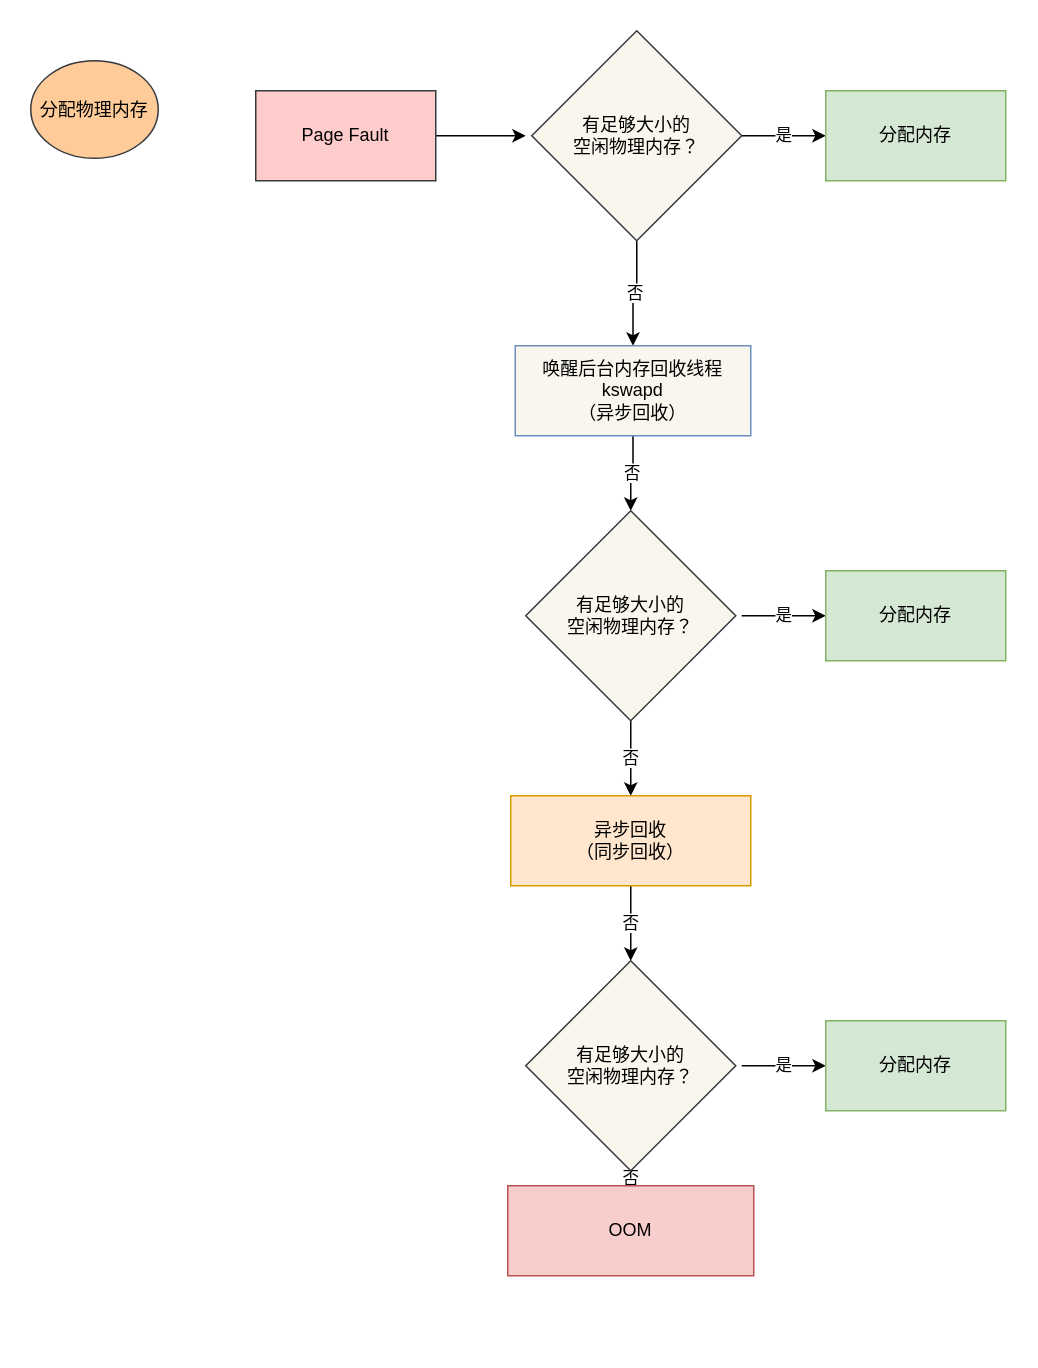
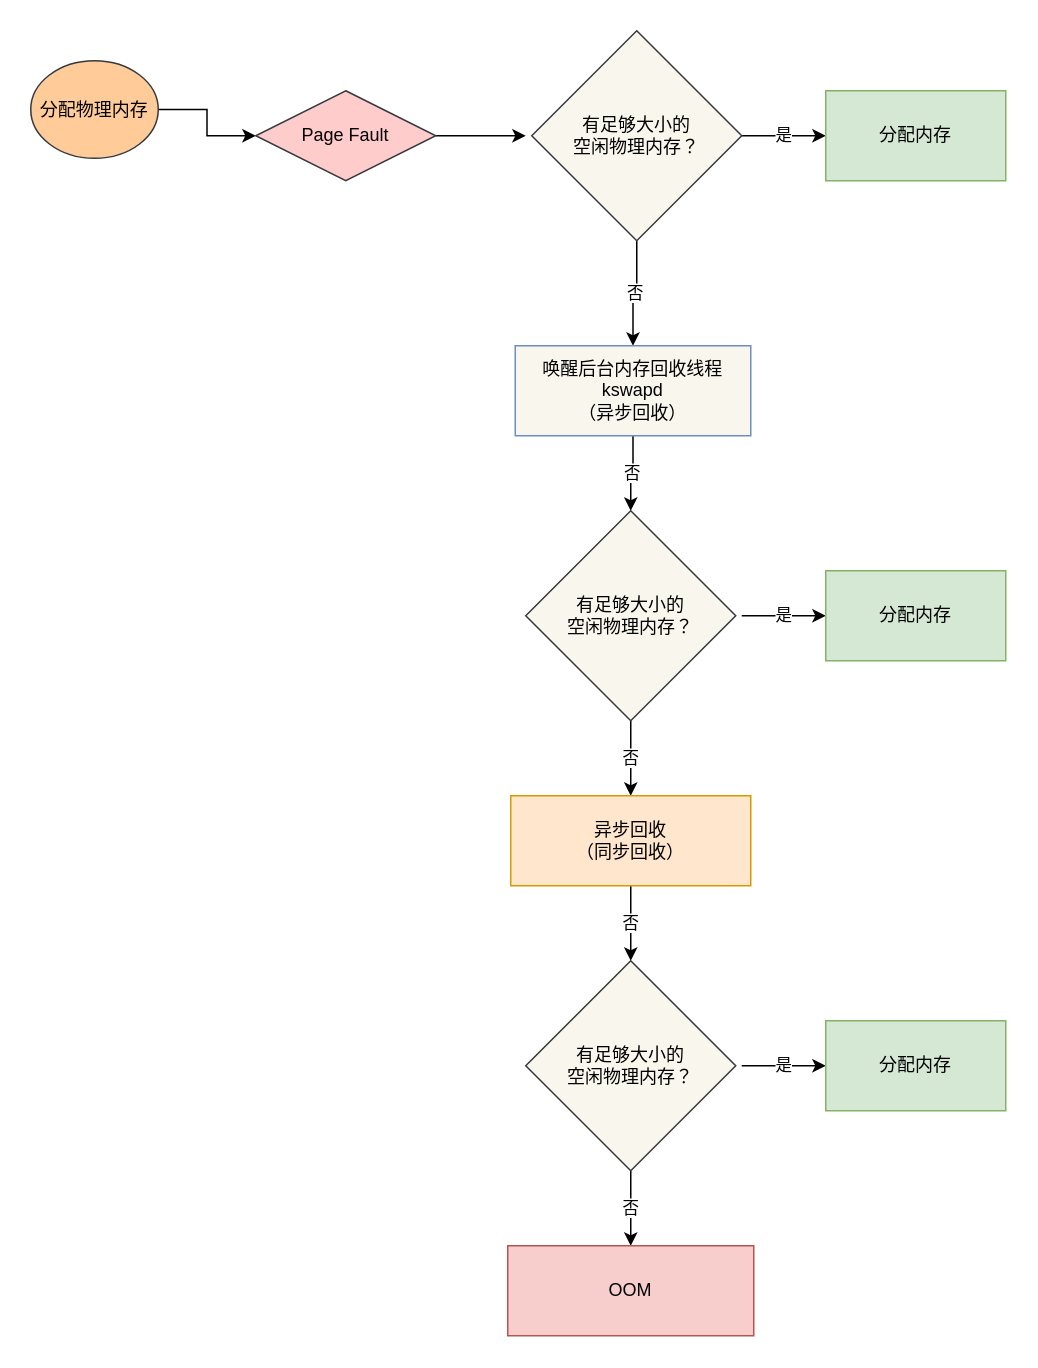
edge "分配物理内存" -> "Page Fault": added
node "Page Fault": shape rectangle -> diamond
node "OOM": moved (631, 1231) -> (631, 1291)
